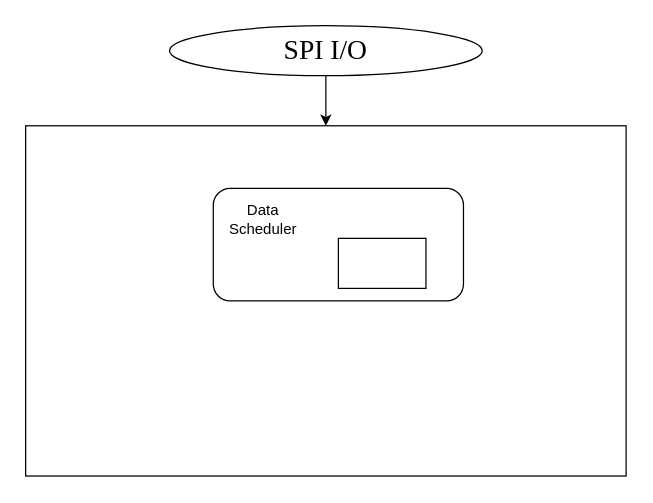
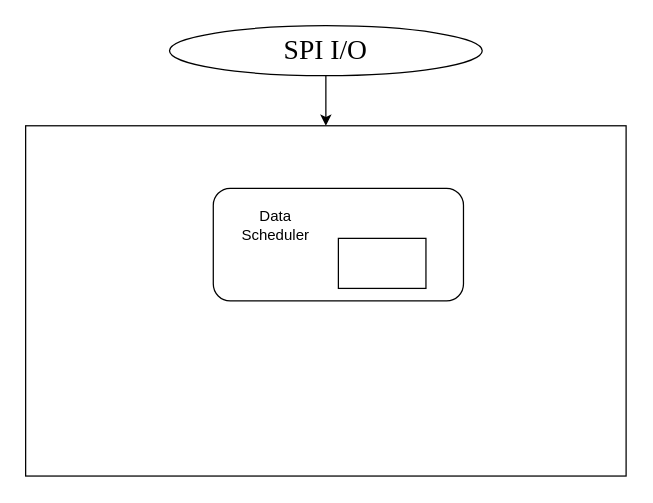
node "Data Scheduler": moved (263, 219) -> (276, 226)
